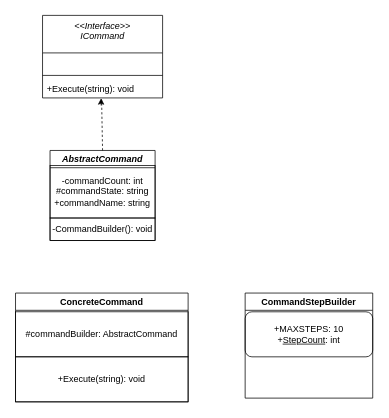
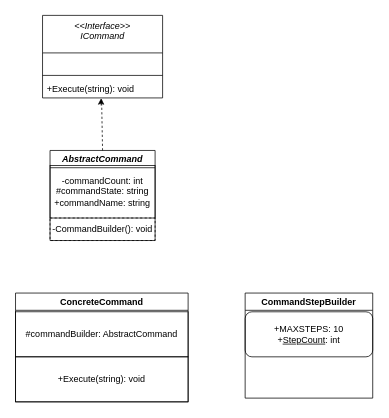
node "-CommandBuilder(): void": style solid -> dashed
